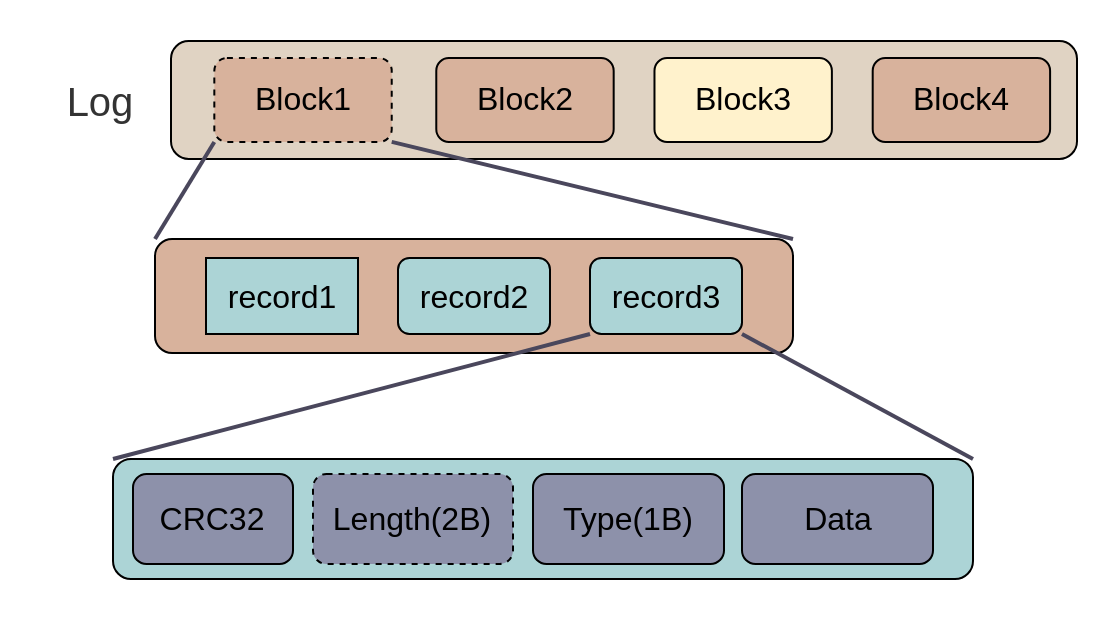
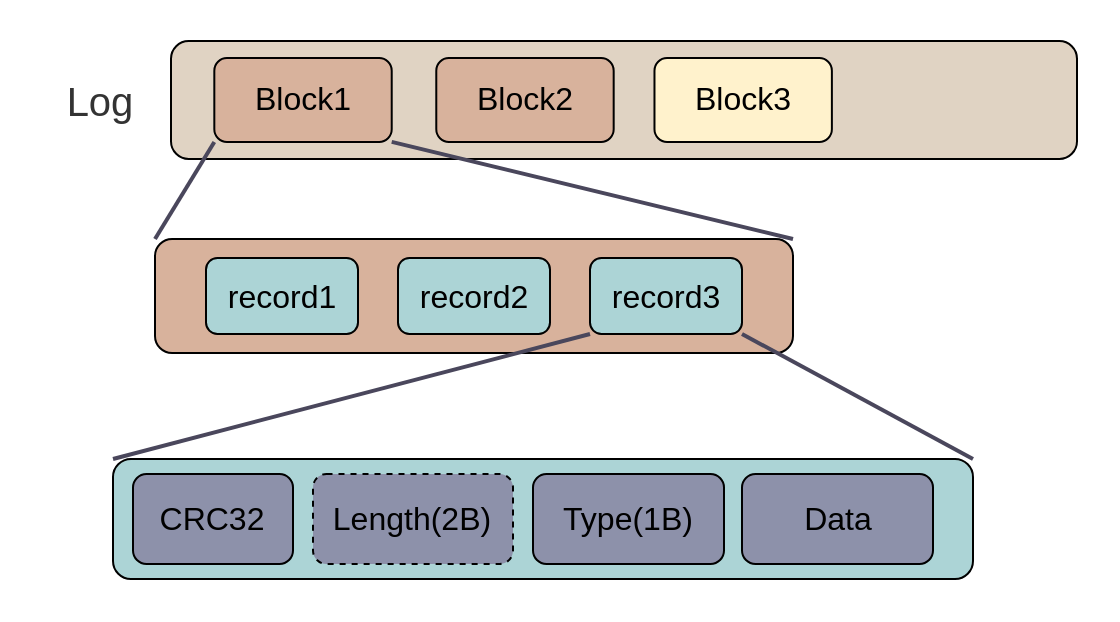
node "Block1": style dashed -> solid
node "Block4": removed
node "record1": shape rectangle -> rounded rectangle
